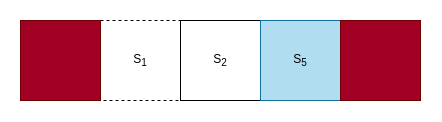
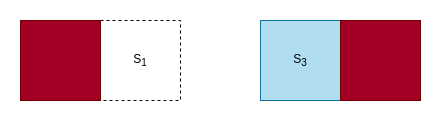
node "S2": removed
node "S5": label "S5" -> "S3"
